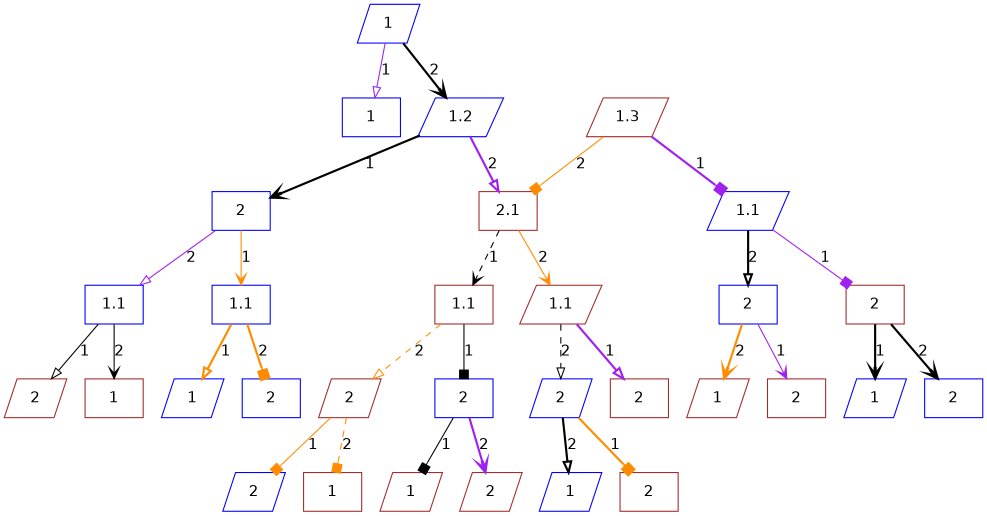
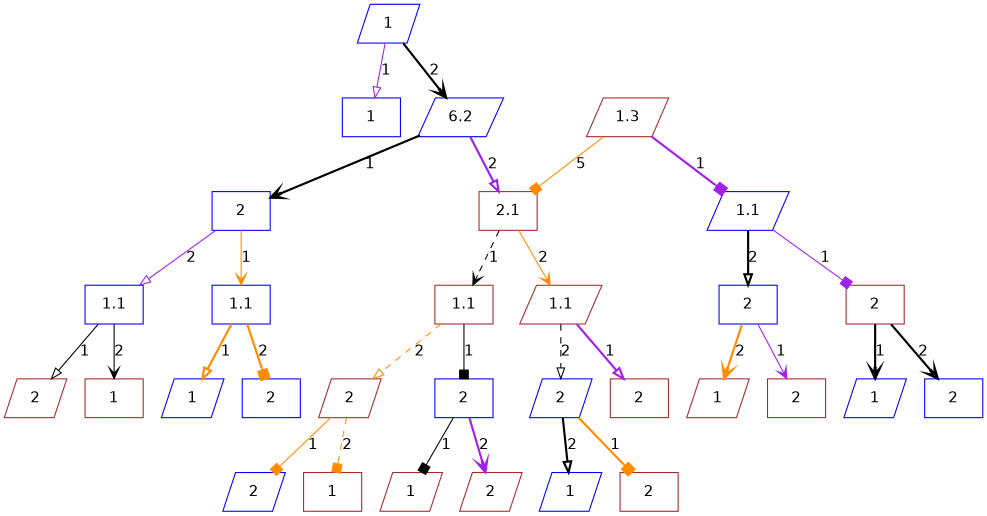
node "1.2": label "1.2" -> "6.2"
edge "1.3" -> "2.1": label "2" -> "5"
